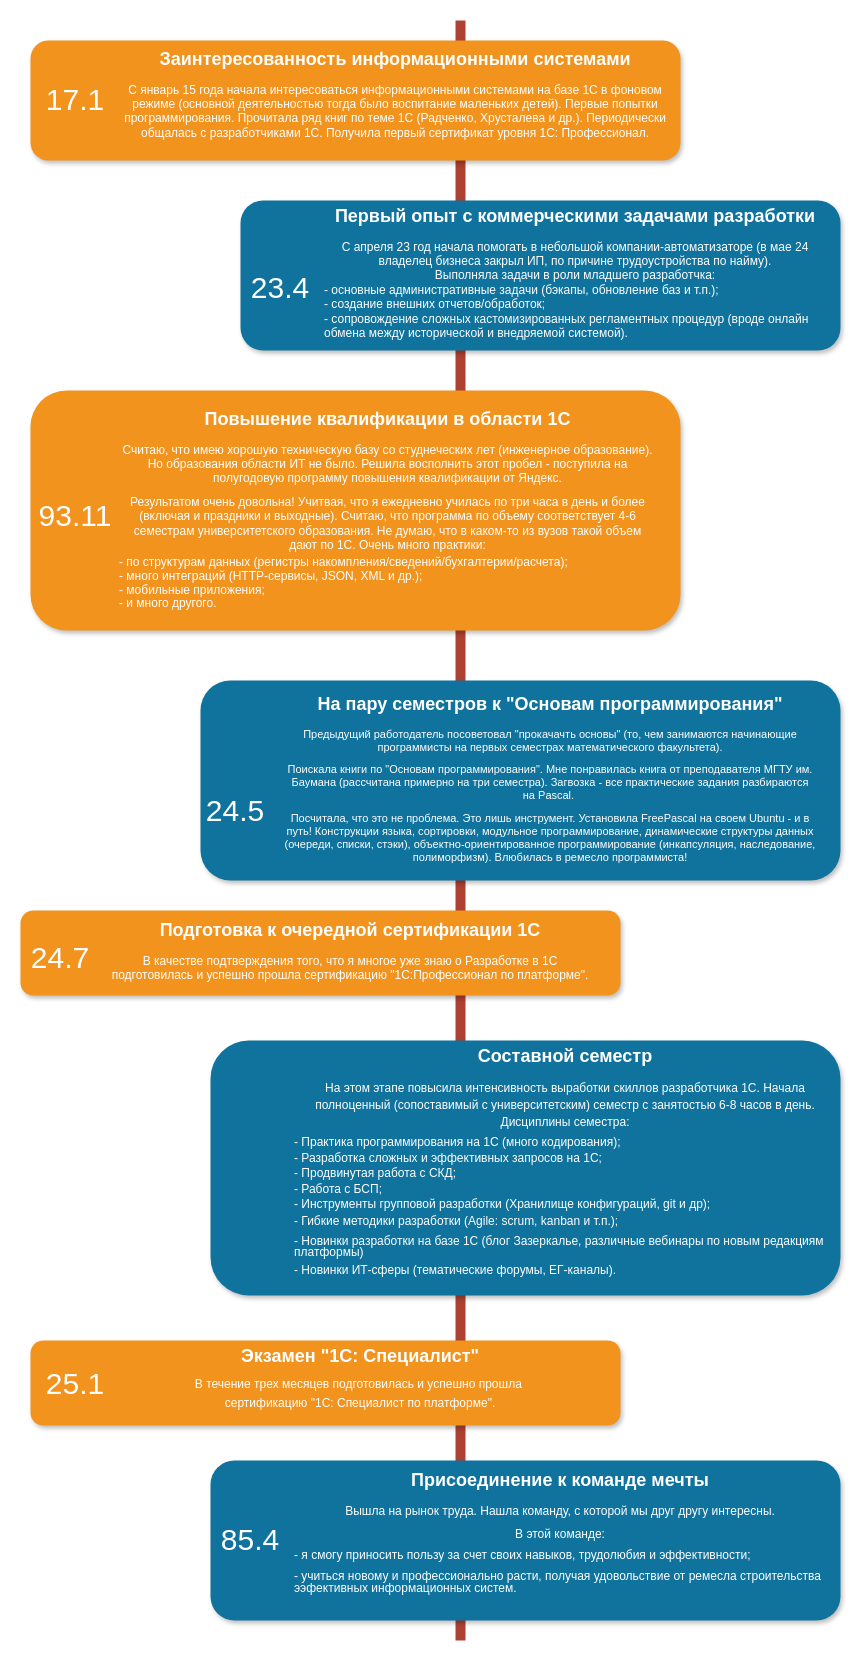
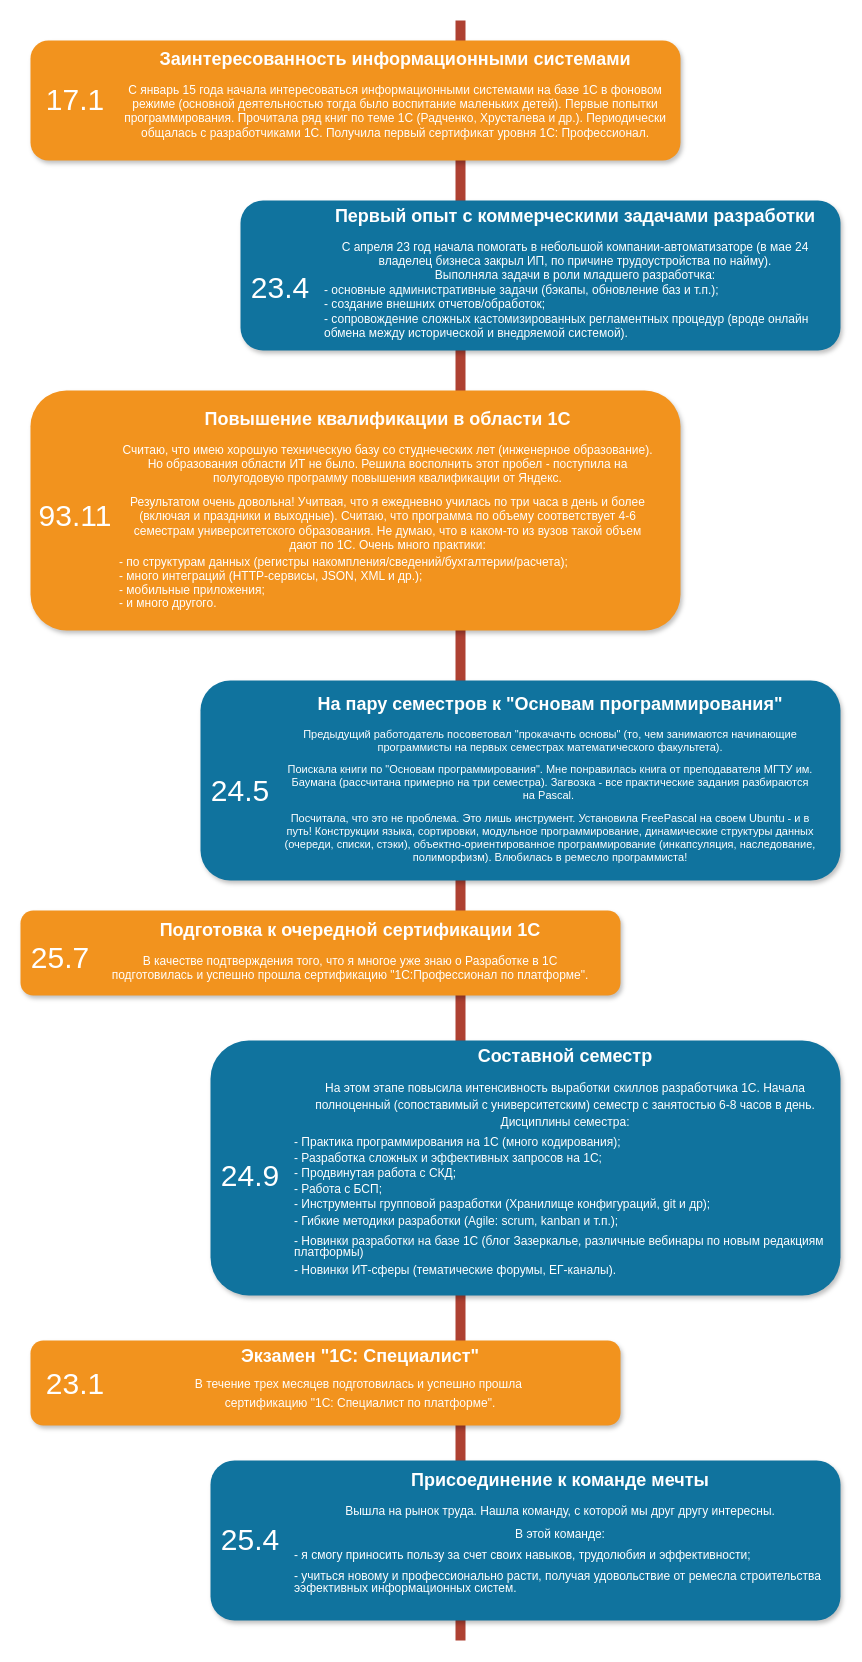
node "24.5": moved (236, 811) -> (241, 791)
node "24.7": label "24.7" -> "25.7"
node "24.9": added
node "25.1": label "25.1" -> "23.1"
node "85.4": label "85.4" -> "25.4"
